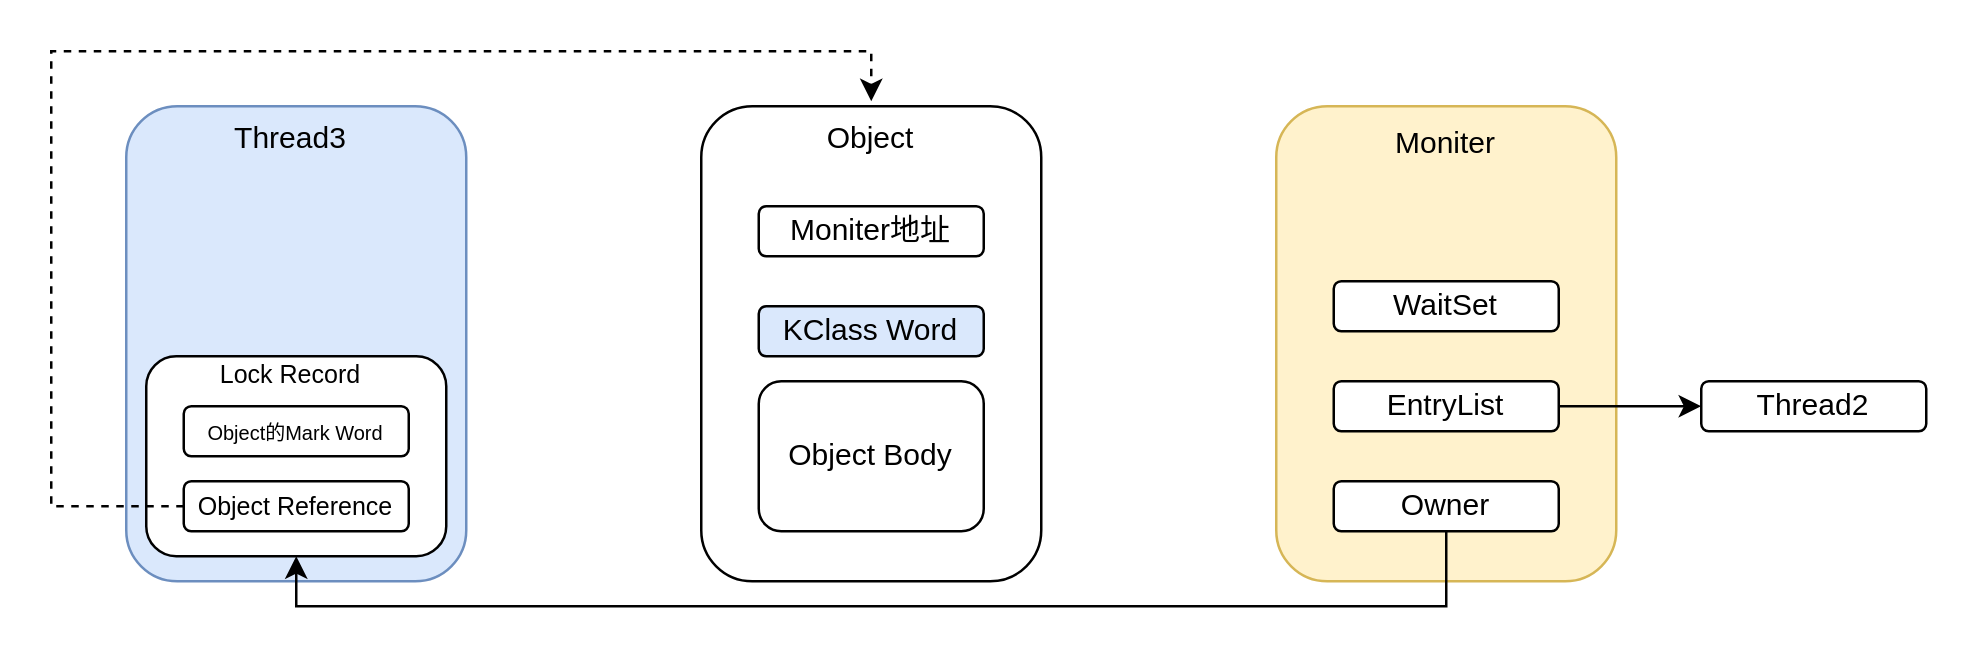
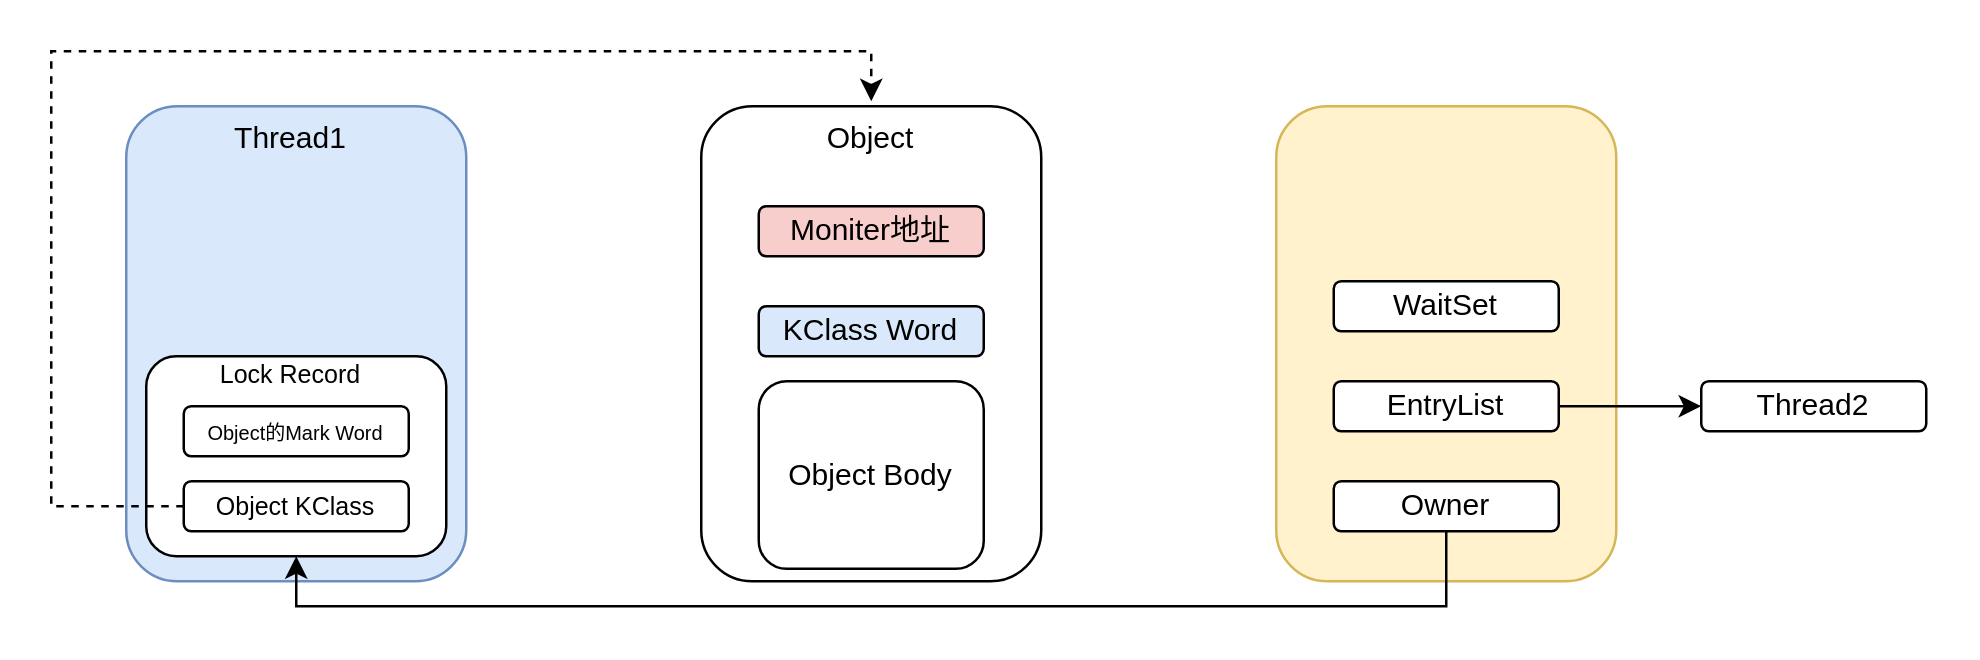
node "Thread3": label "Thread3" -> "Thread1"
node "Moniter": removed
node "Moniter地址": fillcolor #ffffff -> #f8cecc
node "Object Body": size 225x150 -> 225x188
node "Object Reference": label "Object Reference" -> "Object KClass"
